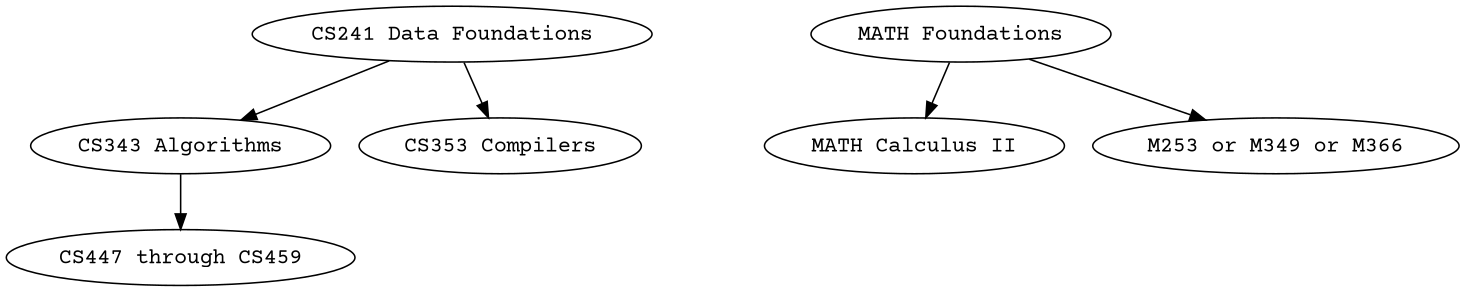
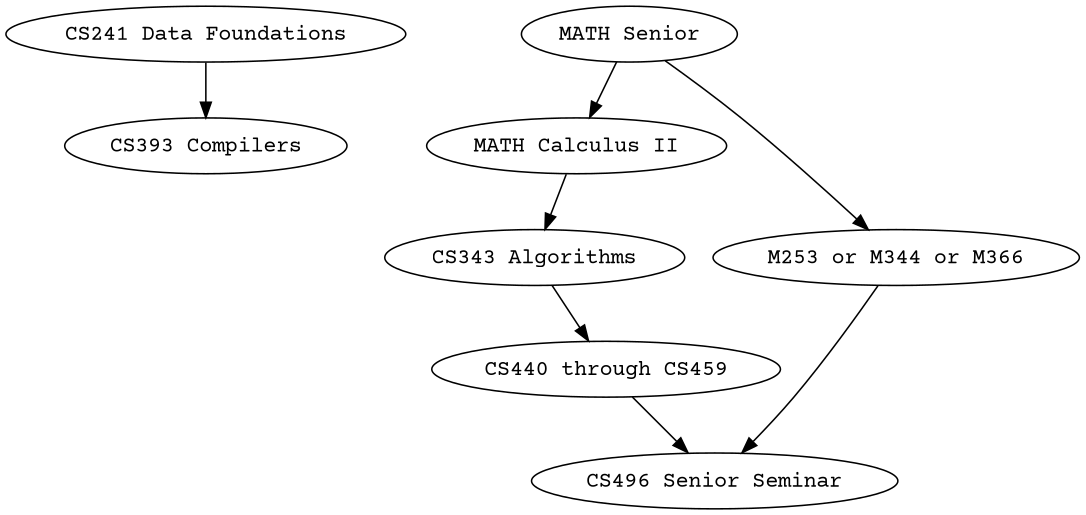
node "MATH Foundations": label "MATH Foundations" -> "MATH Senior"
edge "CS241 Data Foundations" -> "CS343 Algorithms": now "MATH Calculus II" -> "CS343 Algorithms"
node "CS353 Compilers": label "CS353 Compilers" -> "CS393 Compilers"
node "M253 or M349 or M366": label "M253 or M349 or M366" -> "M253 or M344 or M366"
node "CS447 through CS459": label "CS447 through CS459" -> "CS440 through CS459"
node "CS496 Senior Seminar": added
